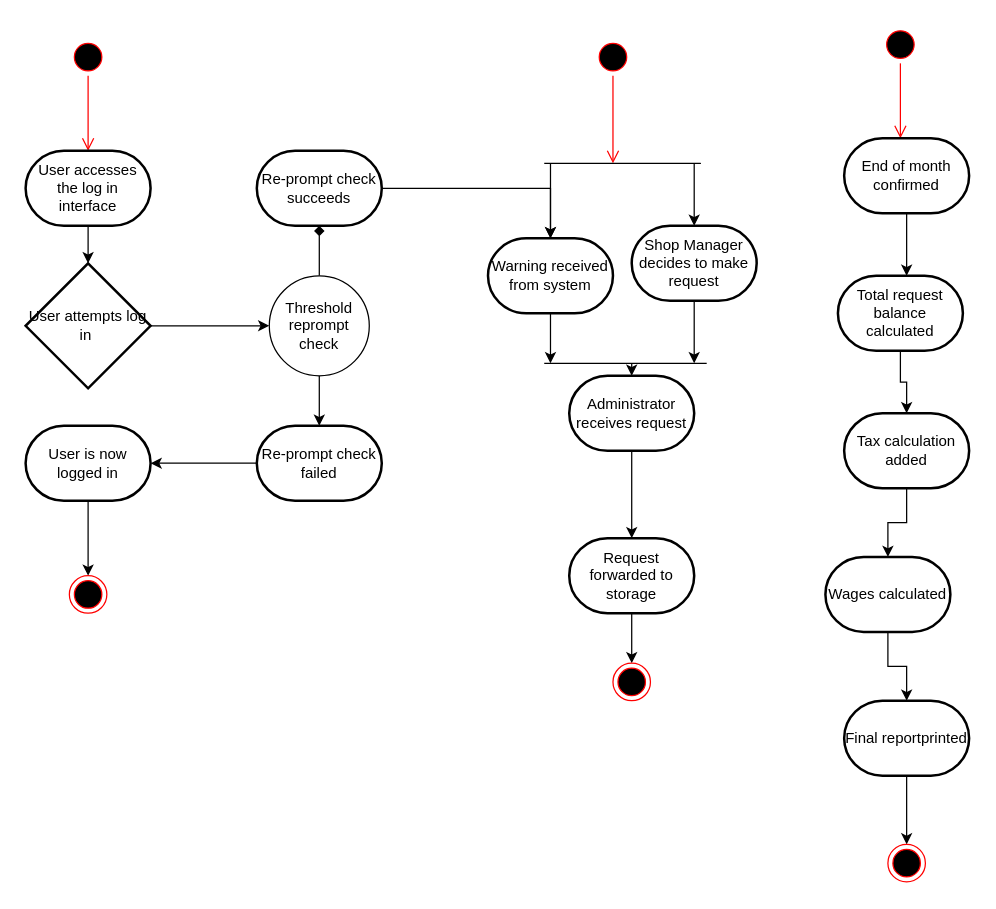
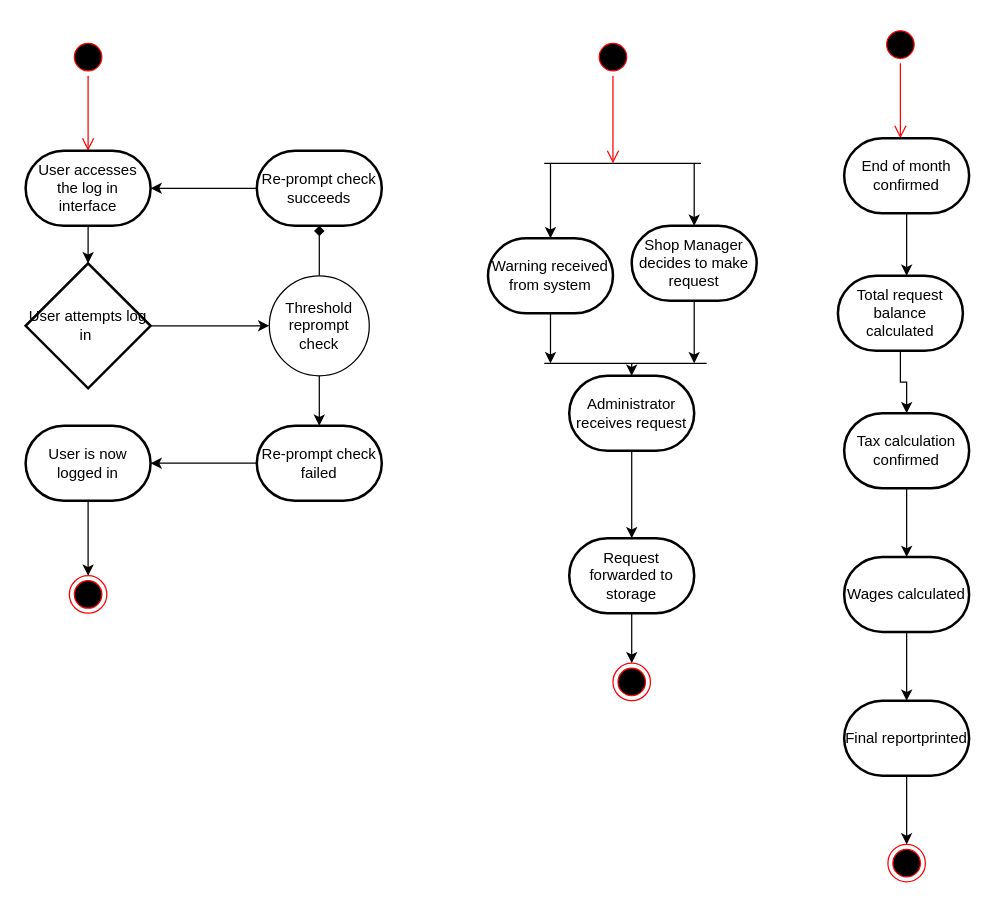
edge "Re-prompt check succeeds" -> "Warning received from system": now "Re-prompt check succeeds" -> "User accesses the log in interface"
node "Tax calculation added": label "Tax calculation added" -> "Tax calculation confirmed"
node "Wages calculated": moved (888, 594) -> (907, 594)
